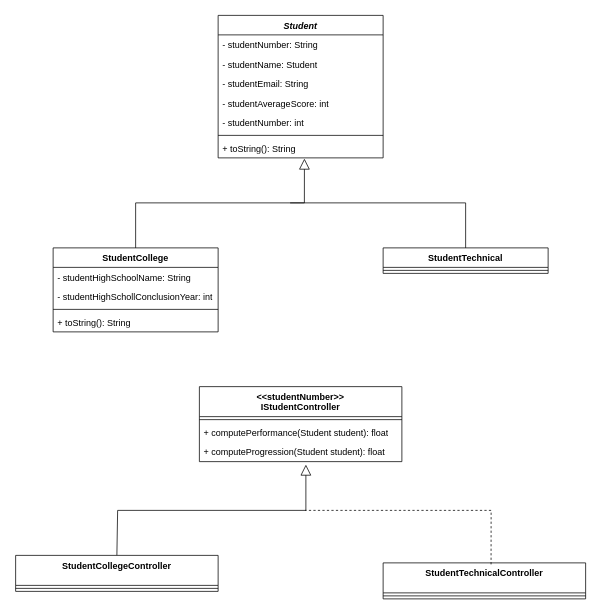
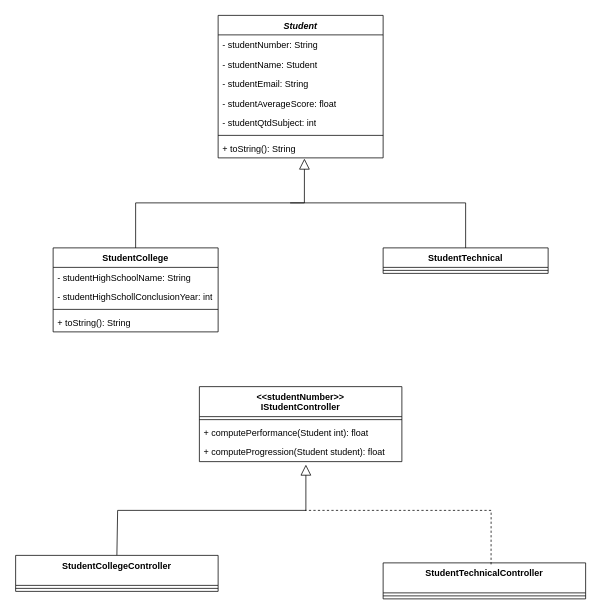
node "- studentAverageScore: int": label "- studentAverageScore: int" -> "- studentAverageScore: float"
node "- studentNumber: int": label "- studentNumber: int" -> "- studentQtdSubject: int"
node "+ computePerformance(Student student): float": label "+ computePerformance(Student student): float" -> "+ computePerformance(Student int): float"
